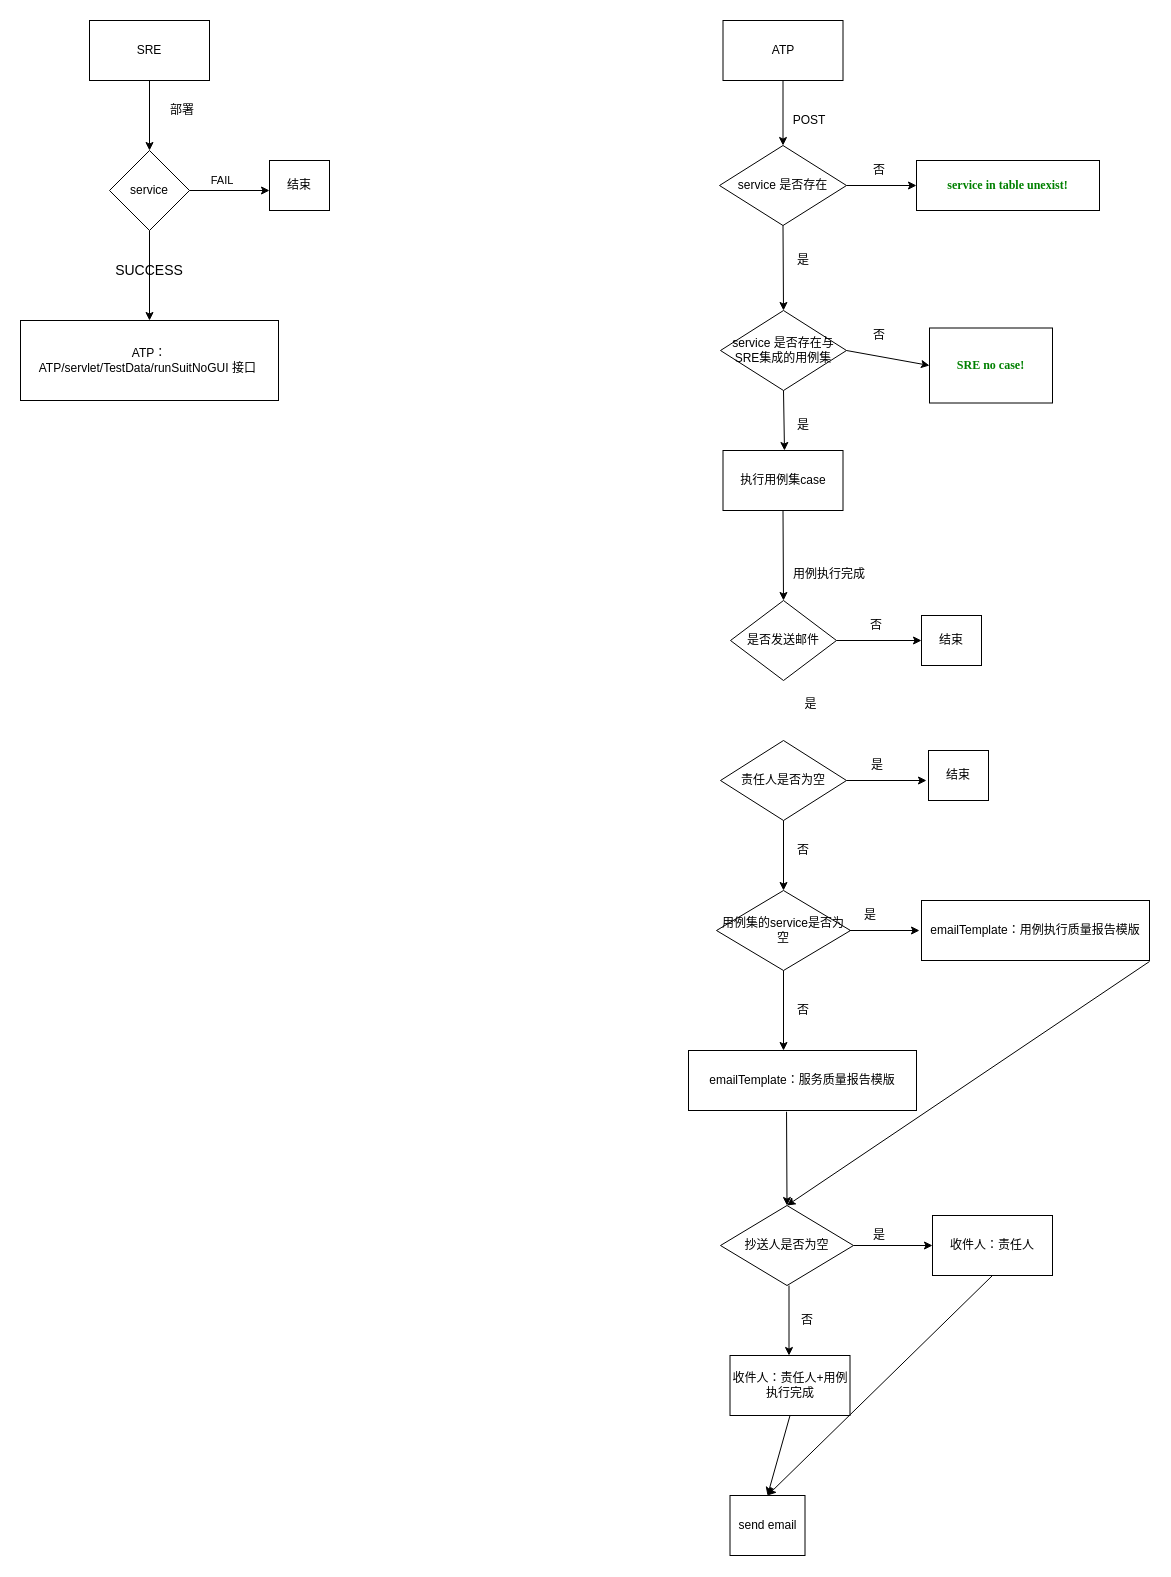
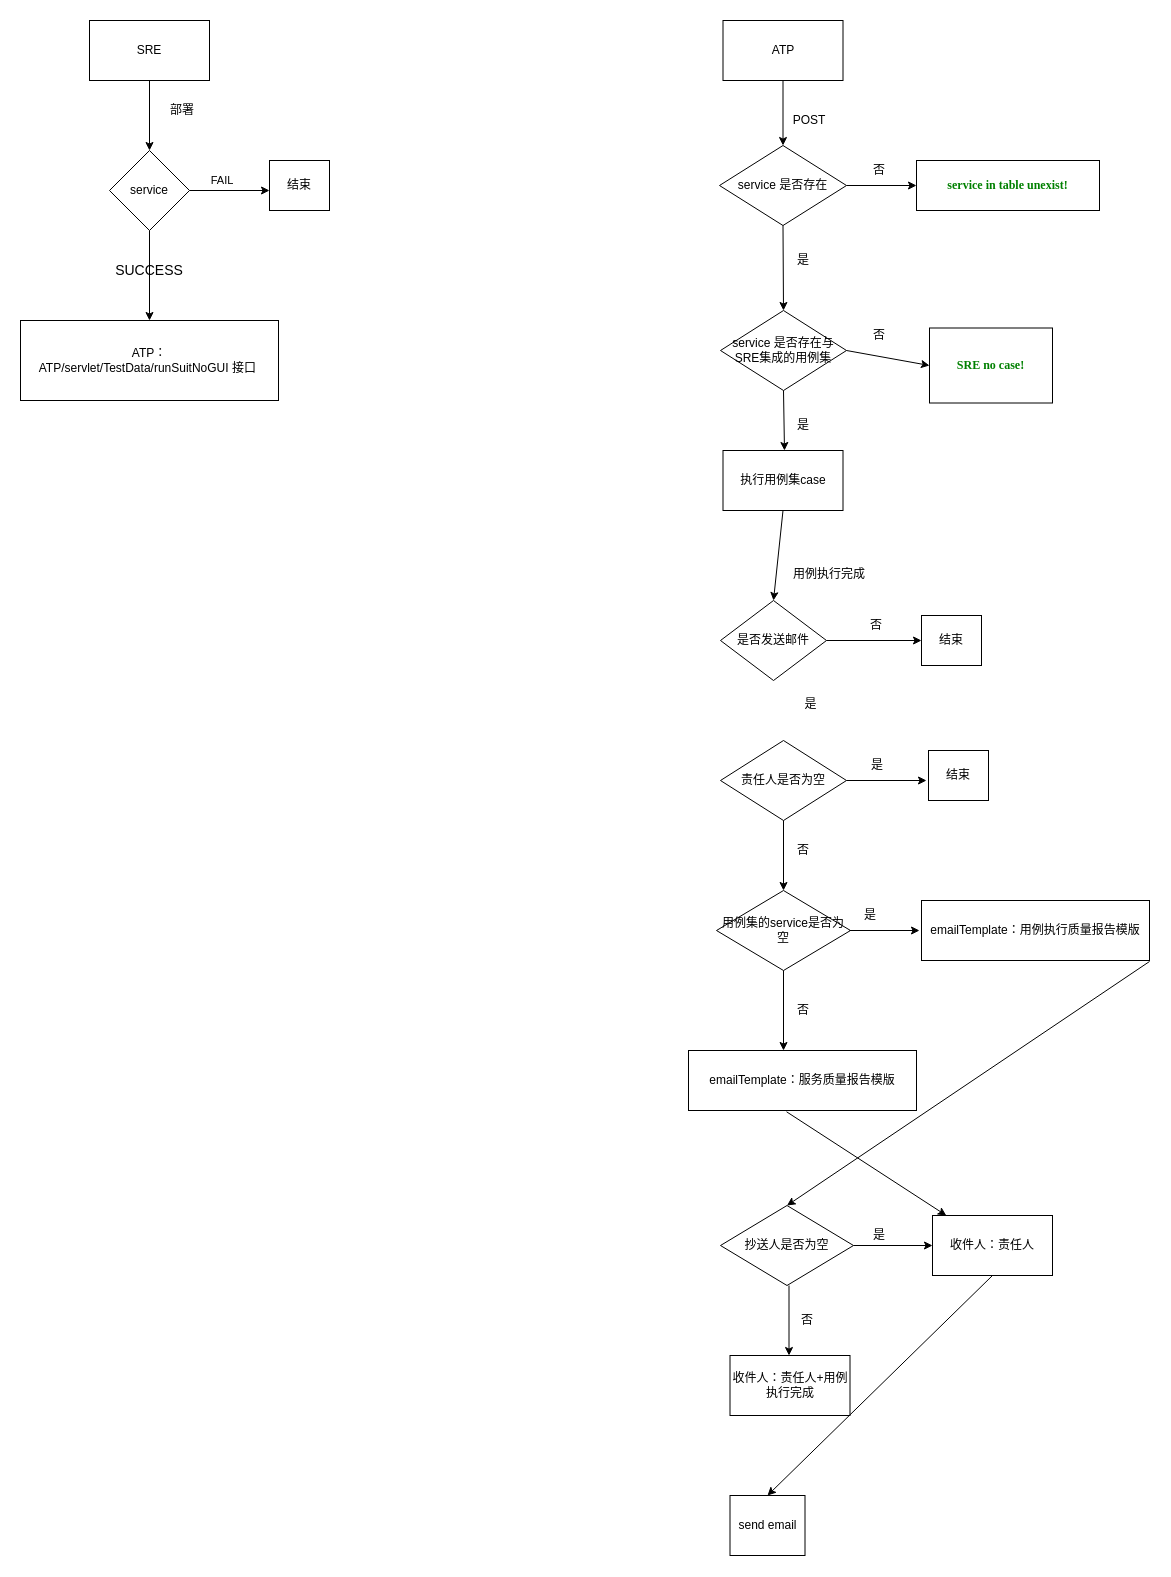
node "是否发送邮件": moved (784, 641) -> (774, 641)
edge "emailTemplate：服务质量报告模版" -> "抄送人是否为空": now "emailTemplate：服务质量报告模版" -> "收件人：责任人"
edge "收件人：责任人+用例执行完成" -> "send email": removed
